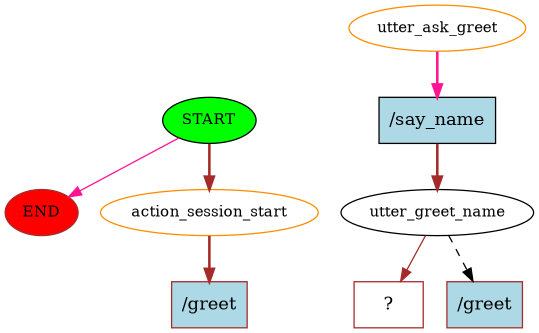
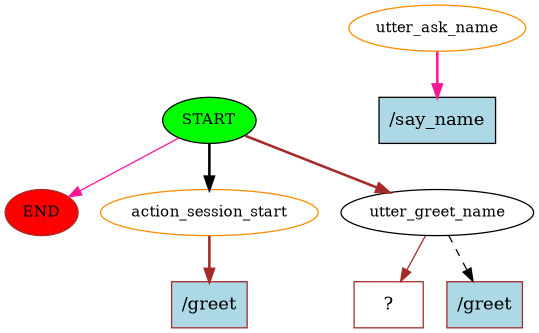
node "utter_ask_greet": label "utter_ask_greet" -> "utter_ask_name"
edge "START" -> "action_session_start": color brown -> black
edge "/say_name" -> "utter_greet_name": now "START" -> "utter_greet_name"
